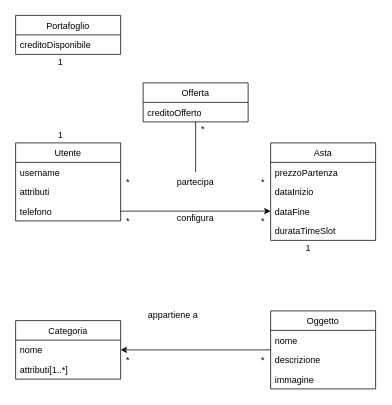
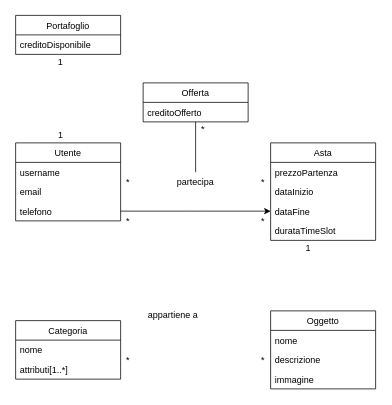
node "attributi": label "attributi" -> "email"
node "configura": removed
edge "Oggetto" -> "Categoria": removed
